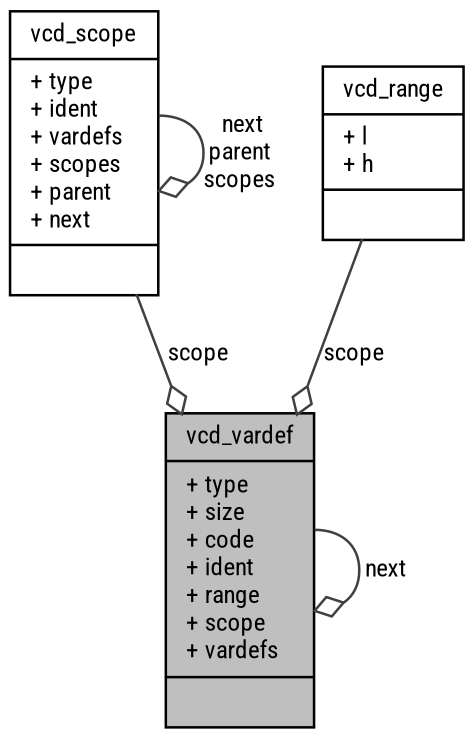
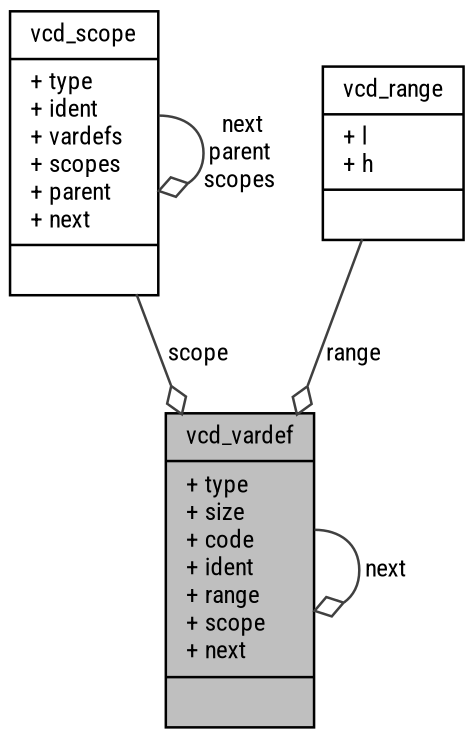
edge "vcd_range" -> "vcd_vardef": label " scope" -> " range"
node "vcd_vardef": text "+ vardefs" -> "+ next"
